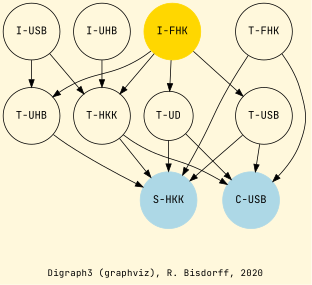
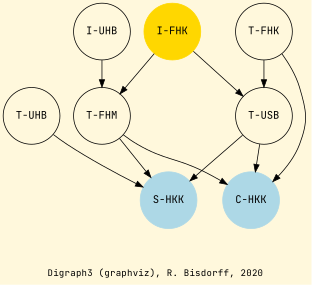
node "I-USB": removed
edge "I-FHK" -> "T-UHB": removed
edge "T-FHK" -> "S-HKK": now "T-FHK" -> "T-USB"
node "T-HKK": label "T-HKK" -> "T-FHM"
node "T-UD": removed
node "C-USB": label "C-USB" -> "C-HKK"
